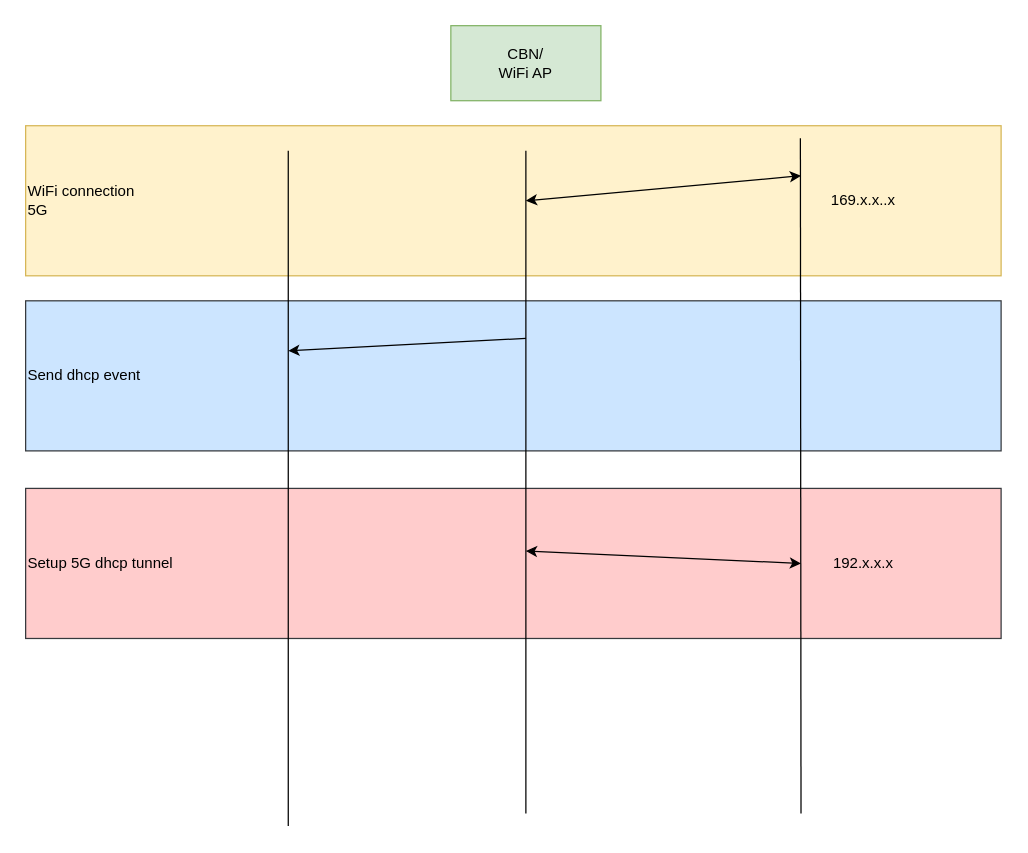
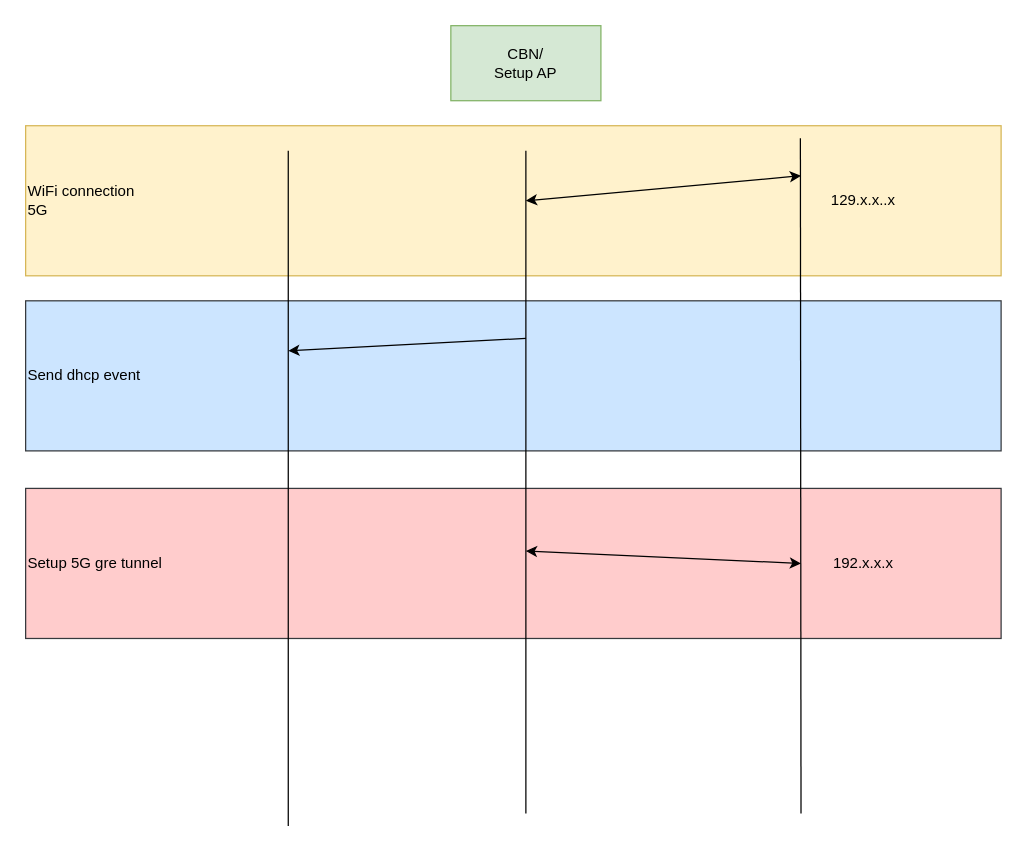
node "CBN/ WiFi AP": label "CBN/ WiFi AP" -> "CBN/ Setup AP"
node "169.x.x..x": label "169.x.x..x" -> "129.x.x..x"
node "Setup 5G dhcp tunnel": label "Setup 5G dhcp tunnel" -> "Setup 5G gre tunnel"
